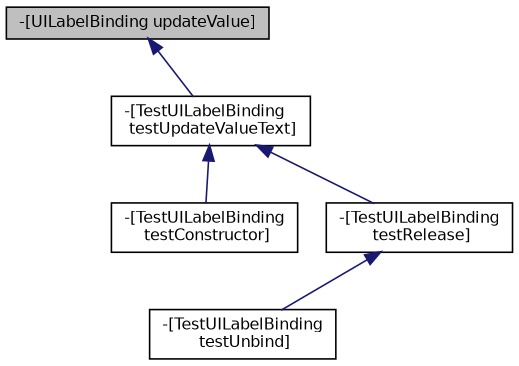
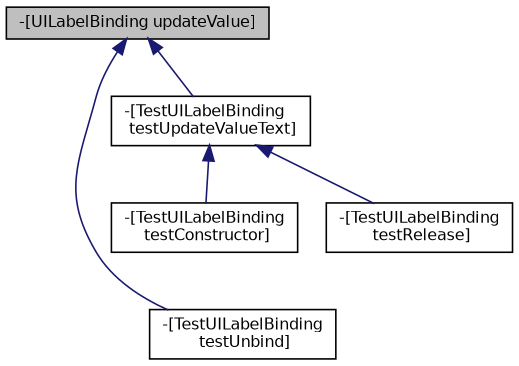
edge "-[TestUILabelBinding testUnbind]" -> "-[TestUILabelBinding testRelease]": now "-[TestUILabelBinding testUnbind]" -> "-[UILabelBinding updateValue]"
